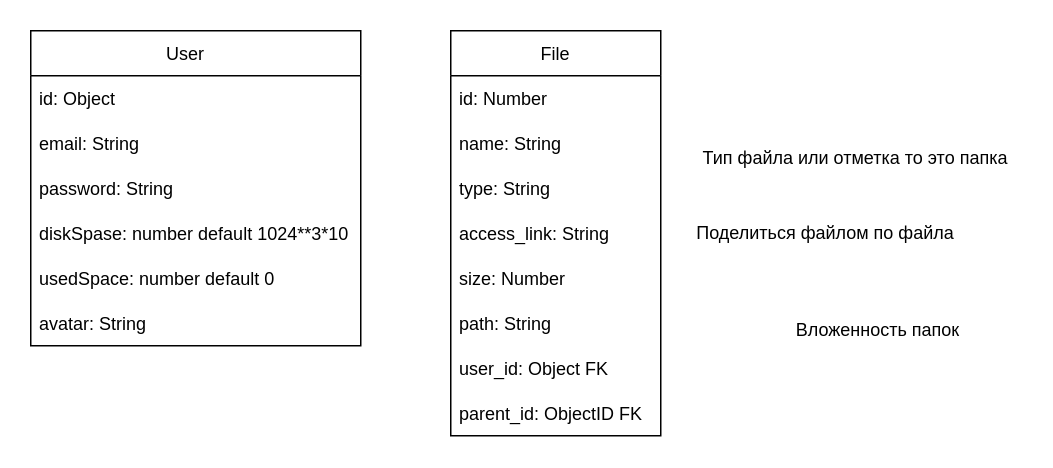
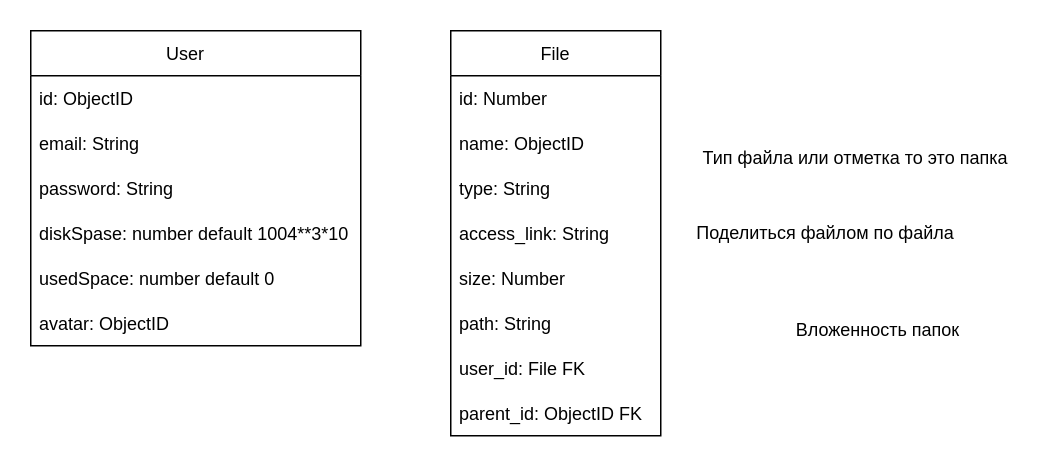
node "id: Object": label "id: Object" -> "id: ObjectID"
node "name: String": label "name: String" -> "name: ObjectID"
node "diskSpase: number default 1024**3*10": label "diskSpase: number default 1024**3*10" -> "diskSpase: number default 1004**3*10"
node "avatar: String": label "avatar: String" -> "avatar: ObjectID"
node "user_id: Object FK": label "user_id: Object FK" -> "user_id: File FK"
